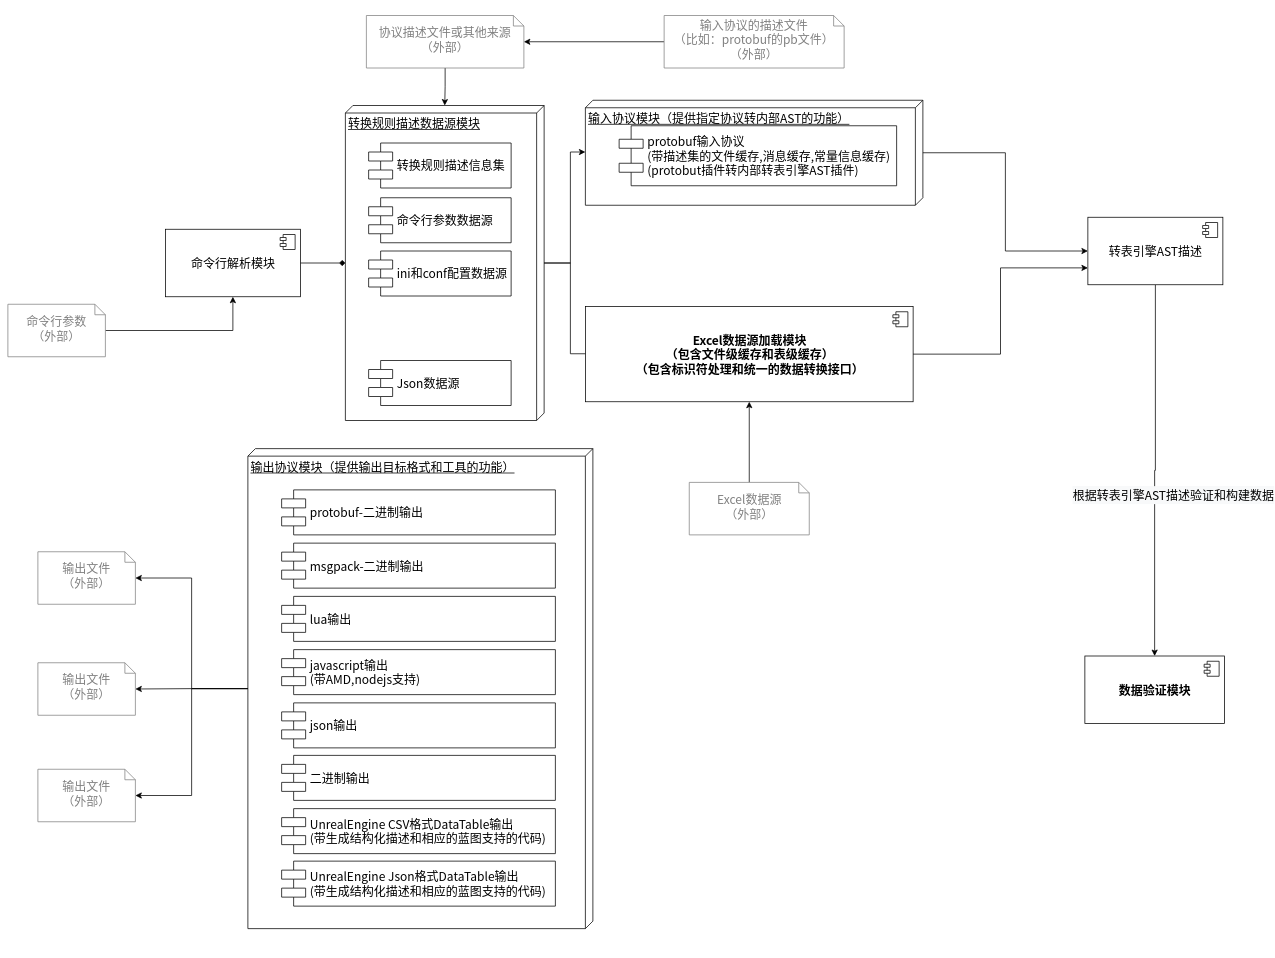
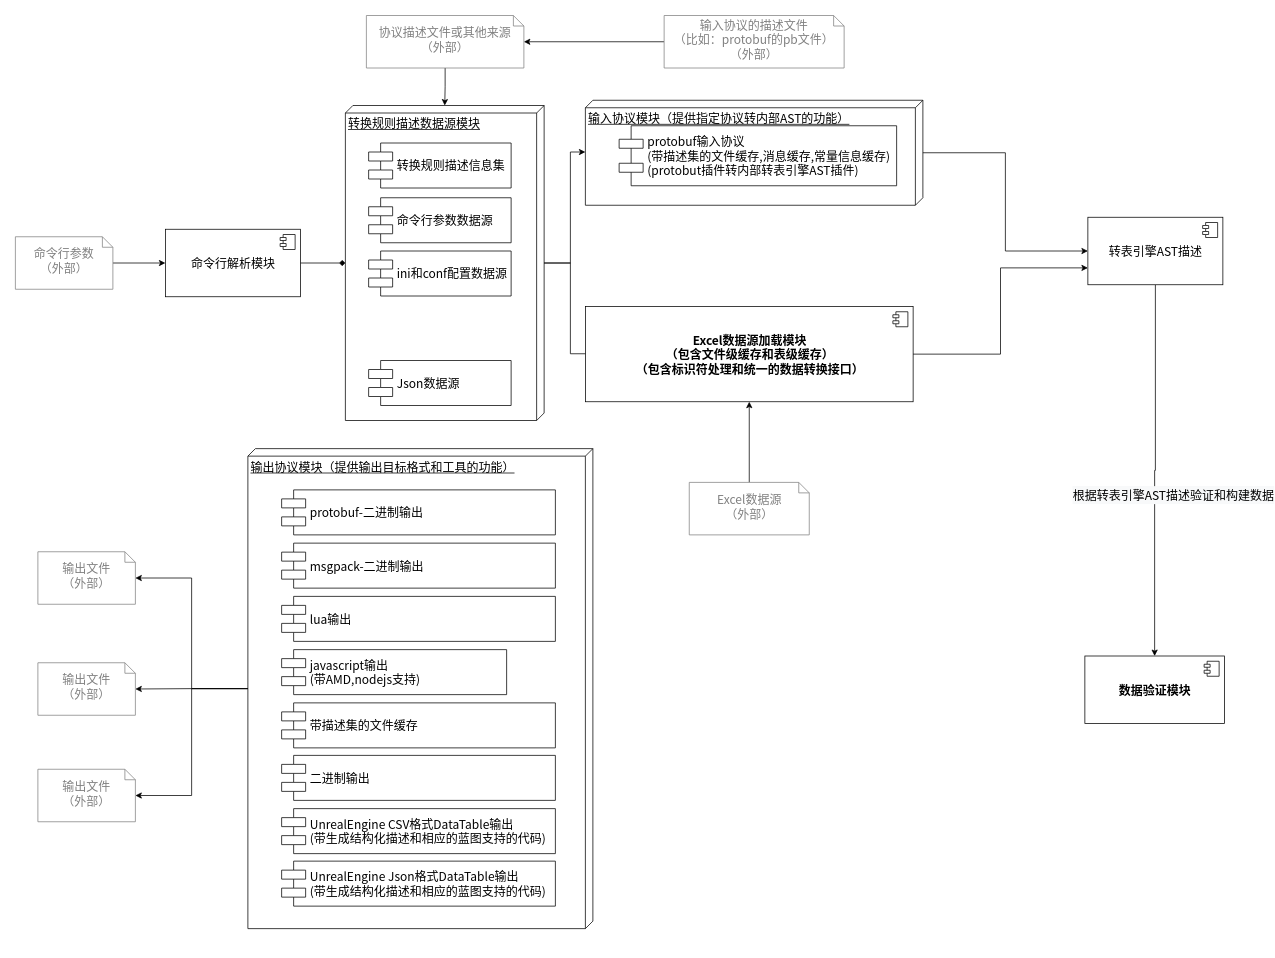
node "命令行参数 （外部）": moved (57, 330) -> (64, 263)
node "javascript输出 (带AMD,nodejs支持)": size 274x45 -> 225x45
node "json输出": label "json输出" -> "带描述集的文件缓存"
